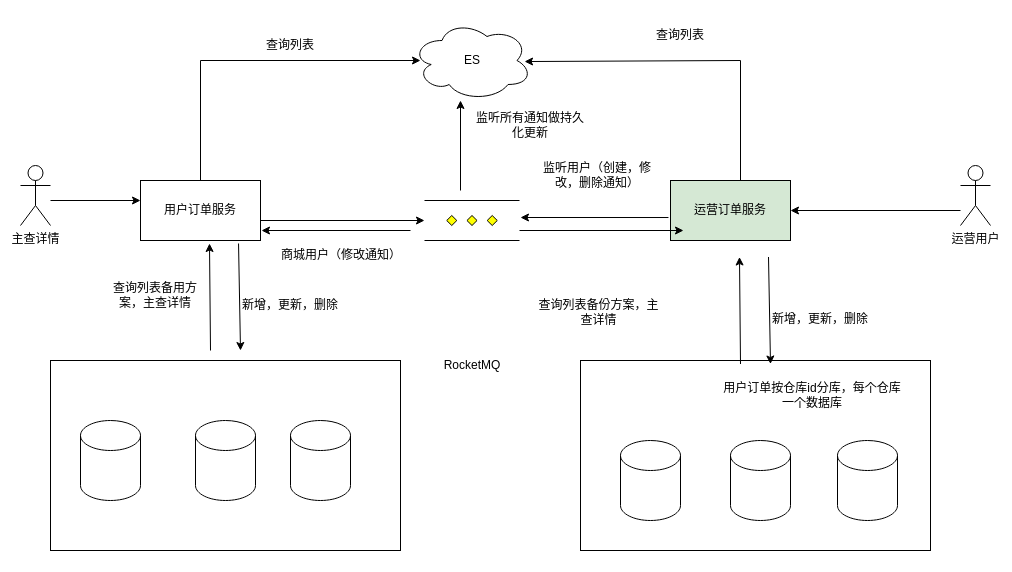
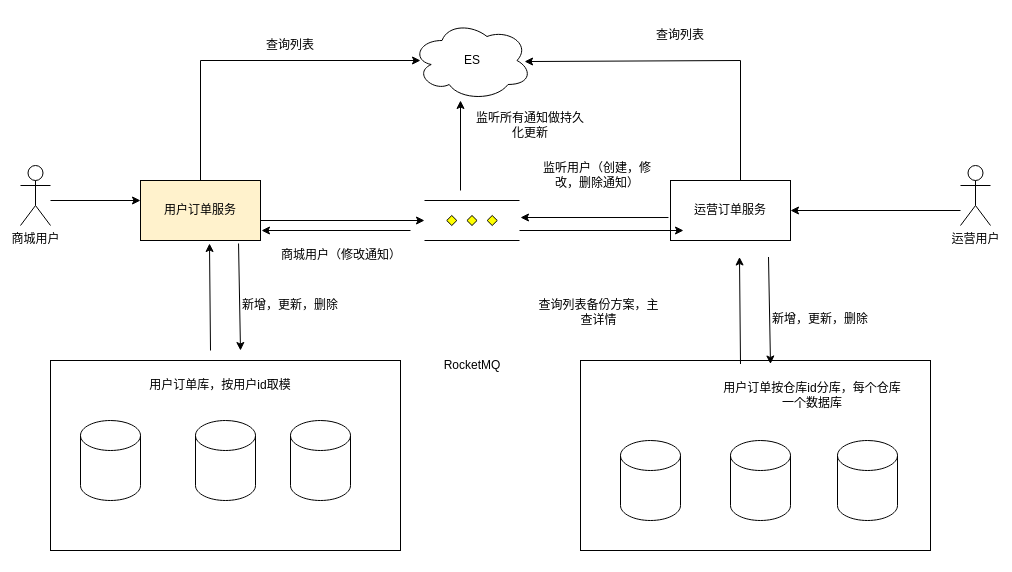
node "用户订单服务": fillcolor #ffffff -> #fff2cc
node "运营订单服务": fillcolor #d5e8d4 -> #ffffff
node "主查详情": label "主查详情" -> "商城用户"
node "查询列表备用方案，主查详情": removed
node "用户订单库，按用户id取模": added
